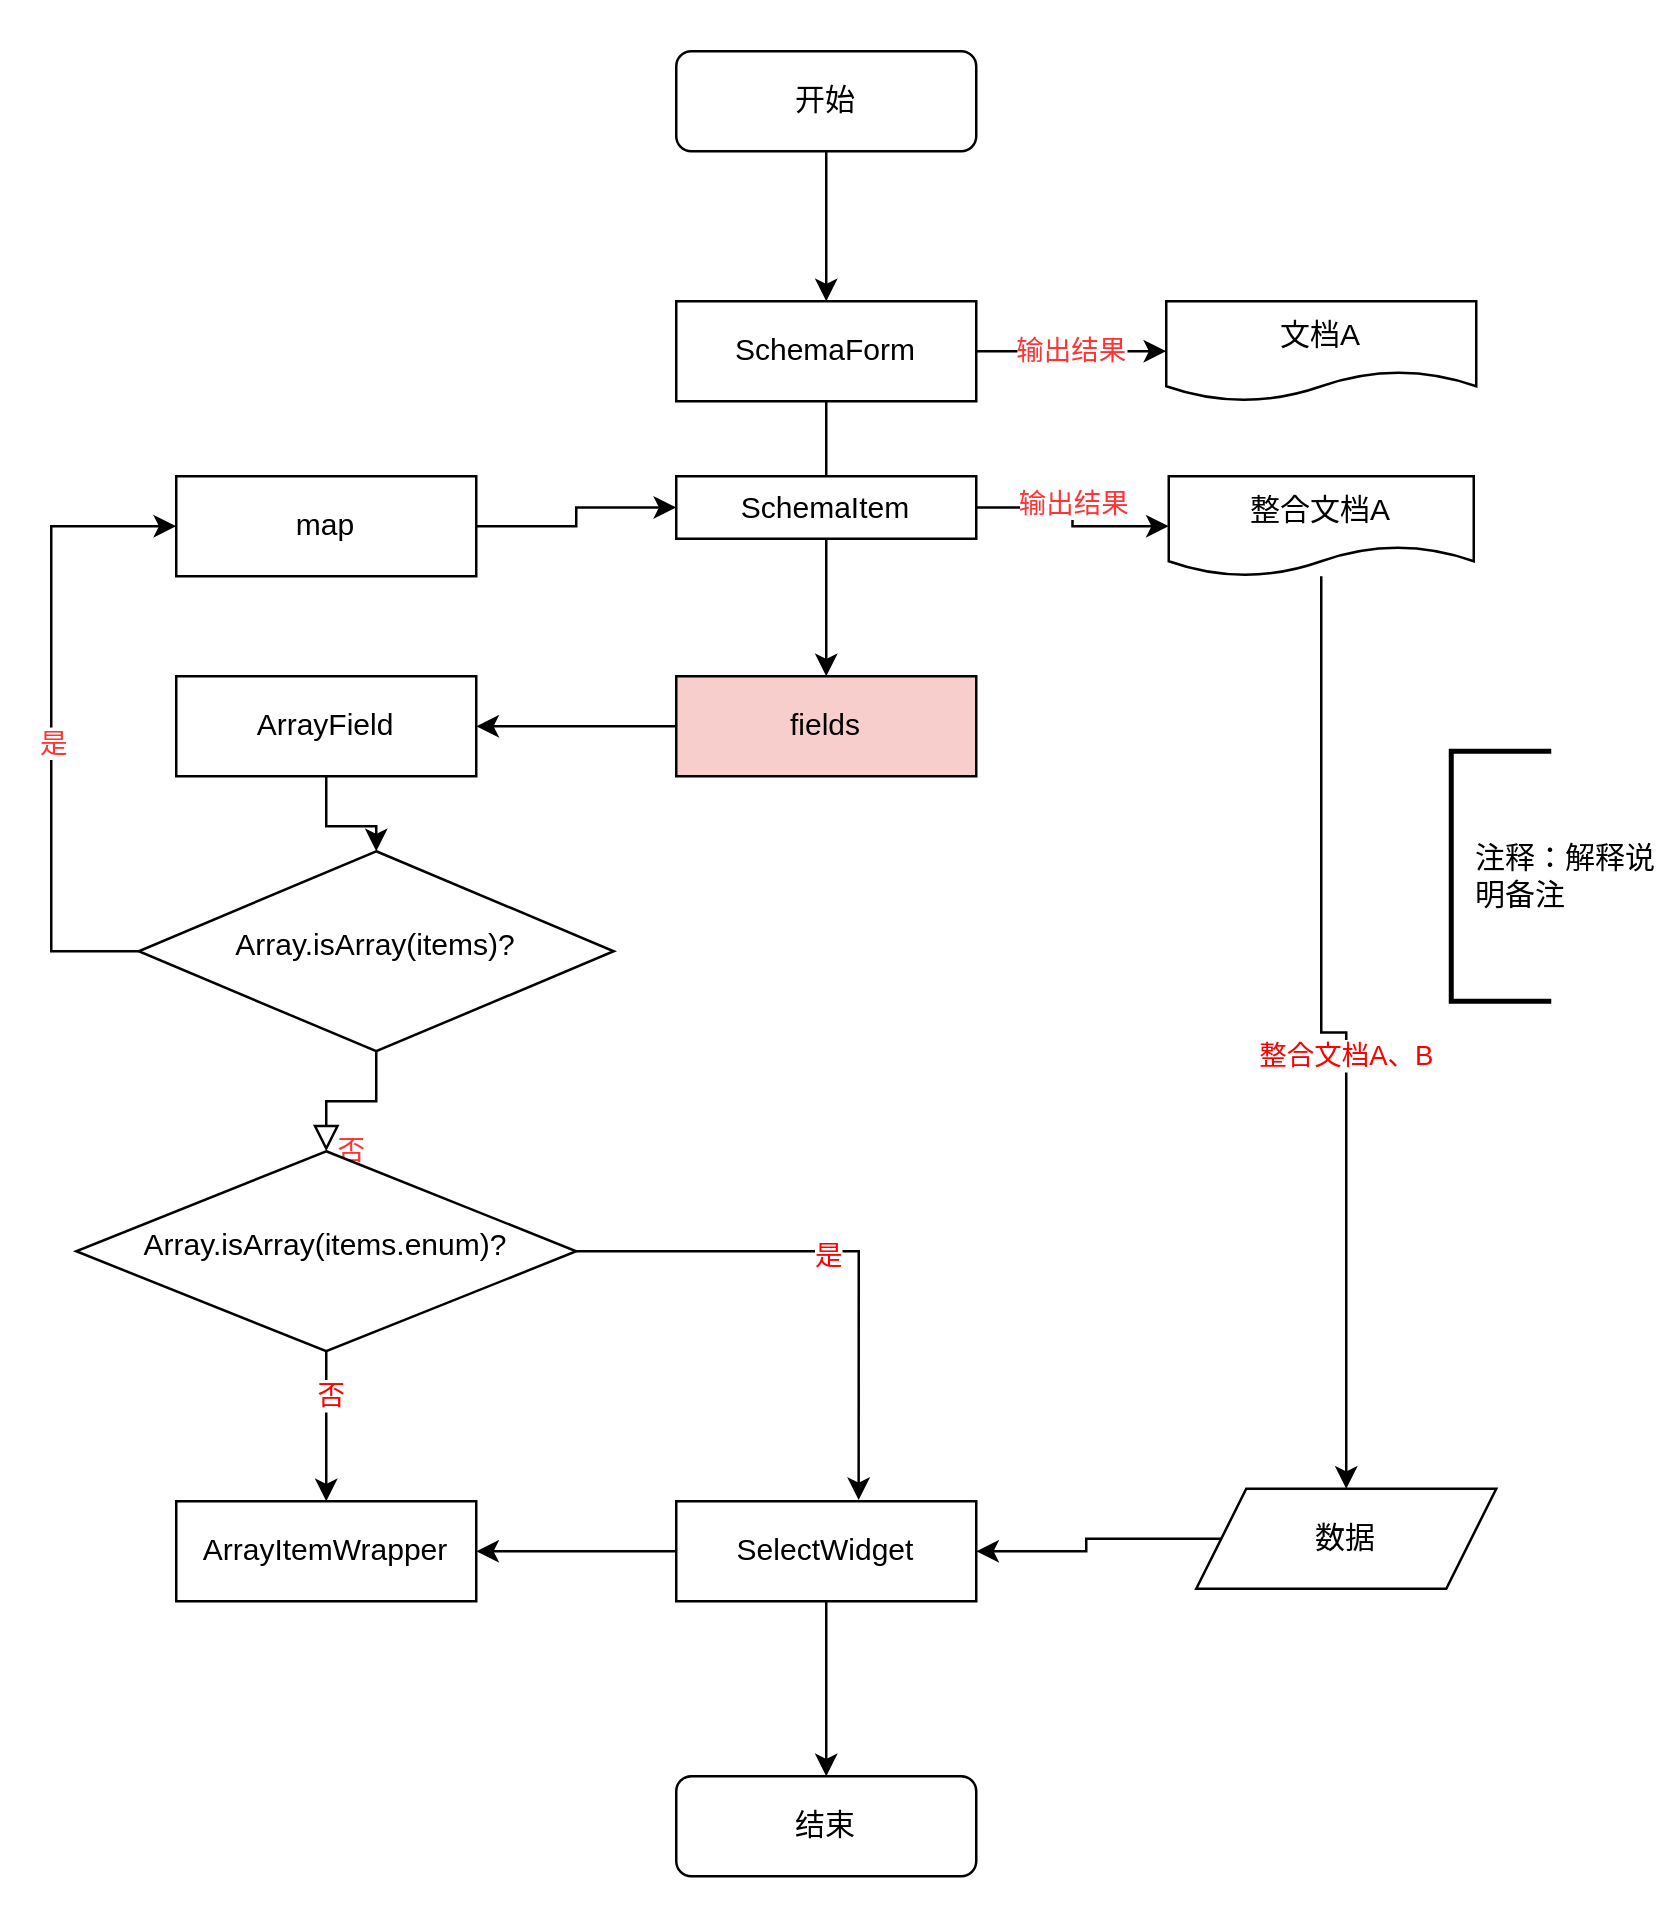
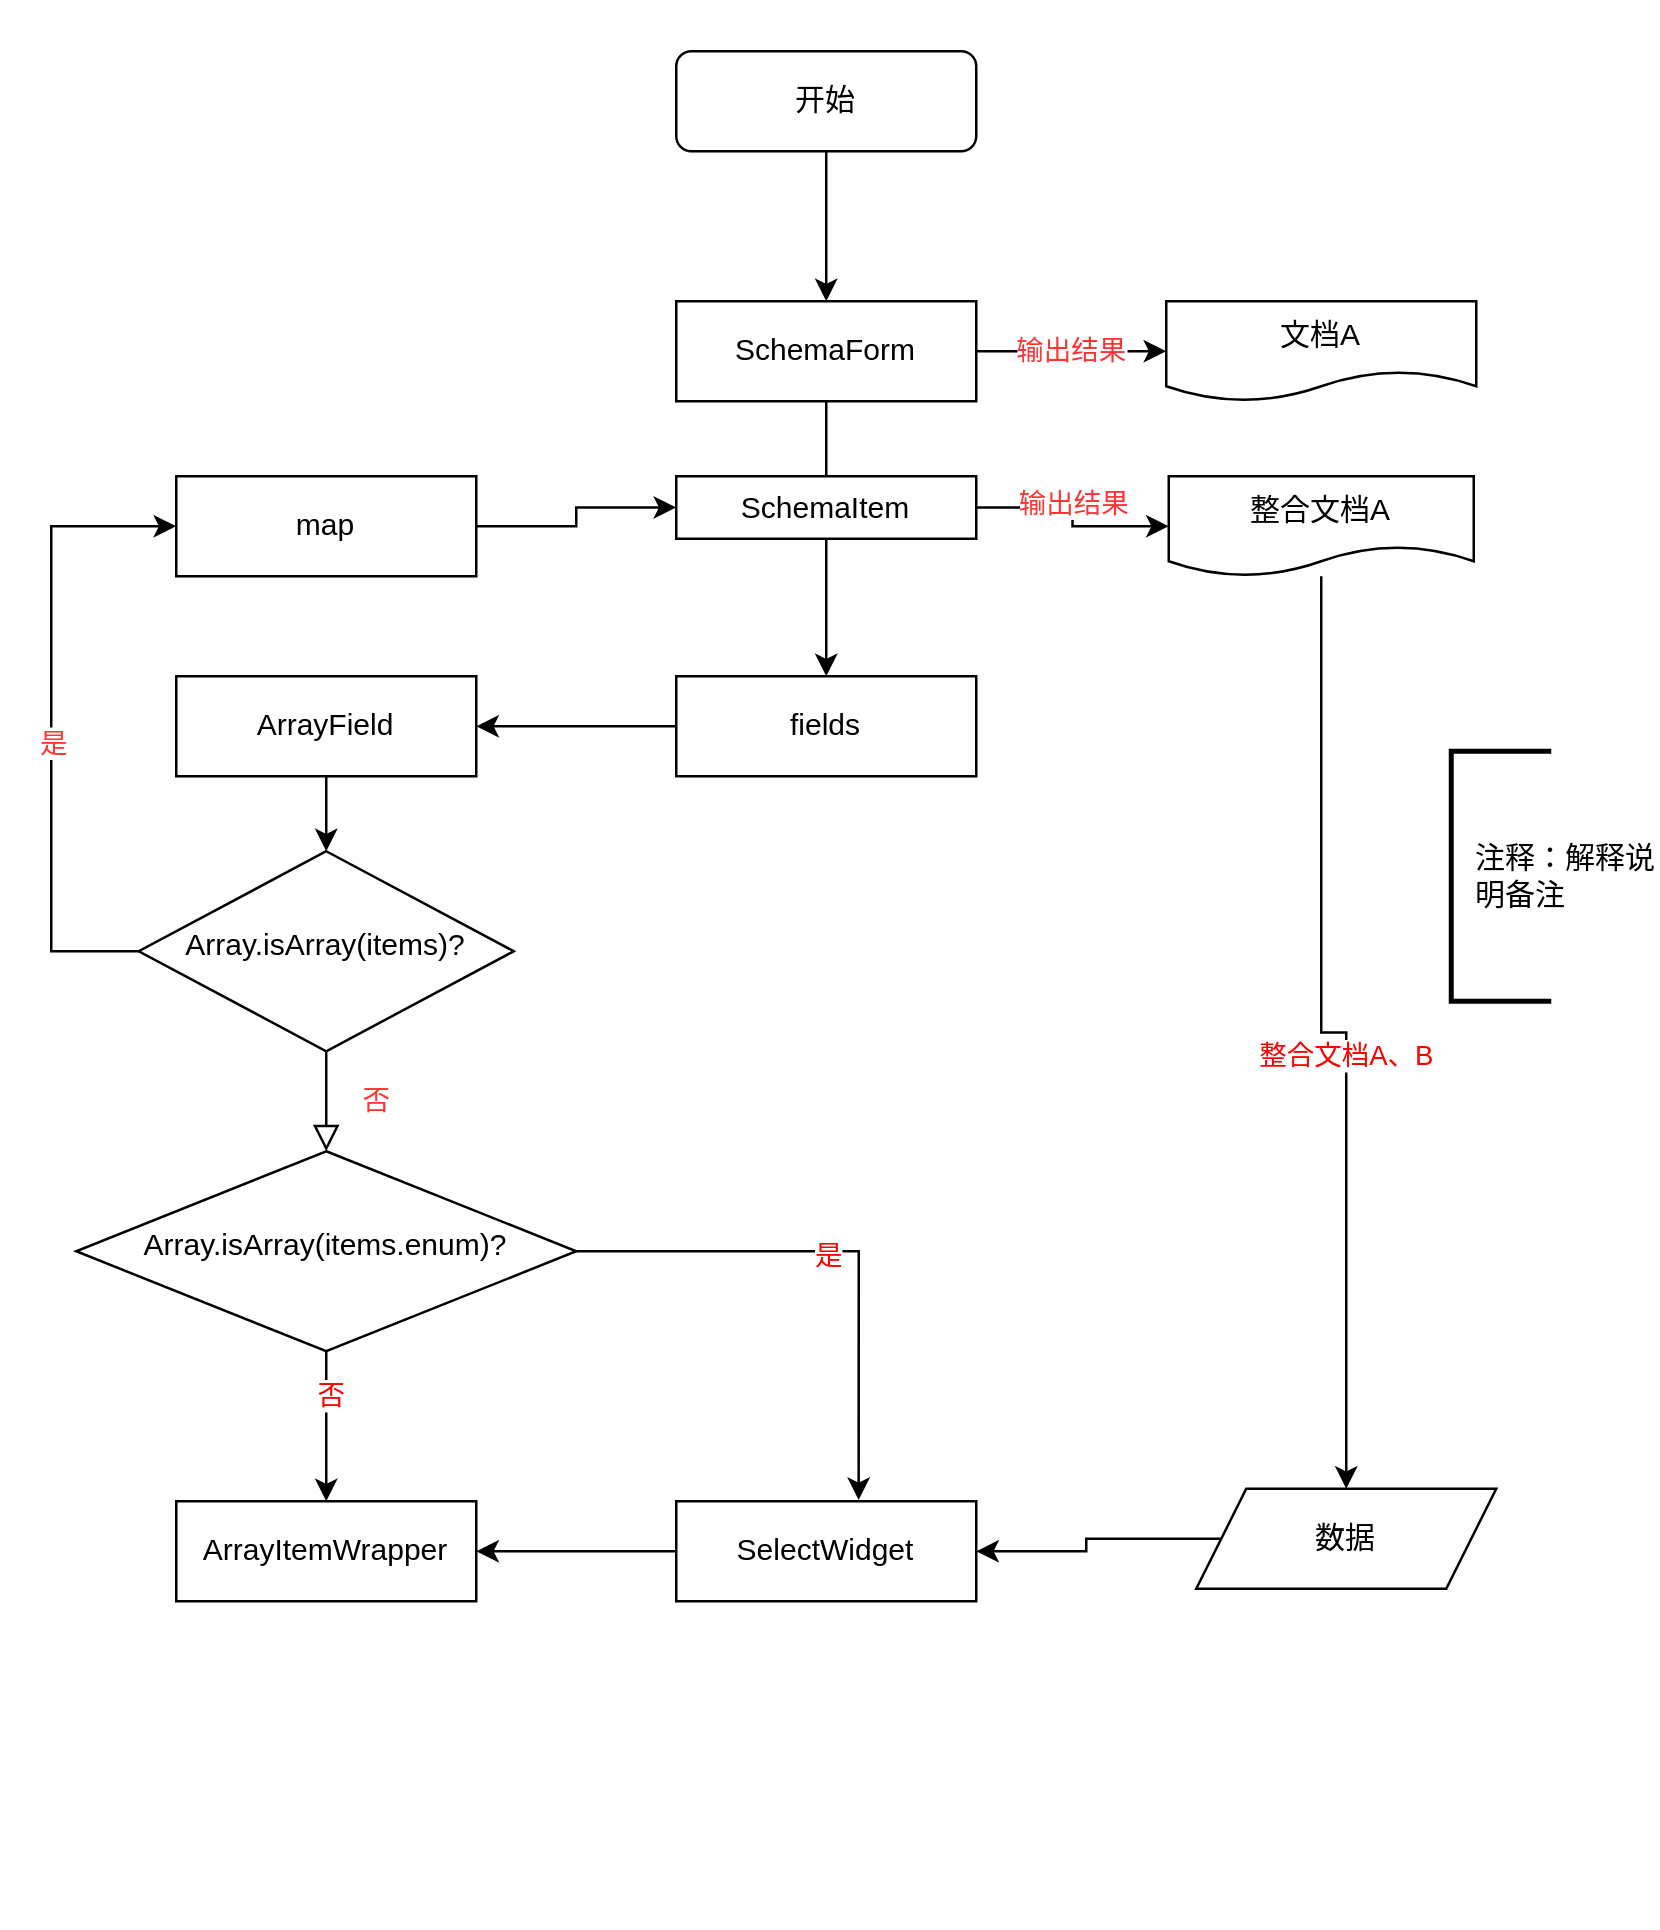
node "fields": fillcolor #f8cecc -> #ffffff
node "Array.isArray(items)?": size 475x200 -> 375x200
edge "SelectWidget" -> "结束": removed
node "结束": removed
